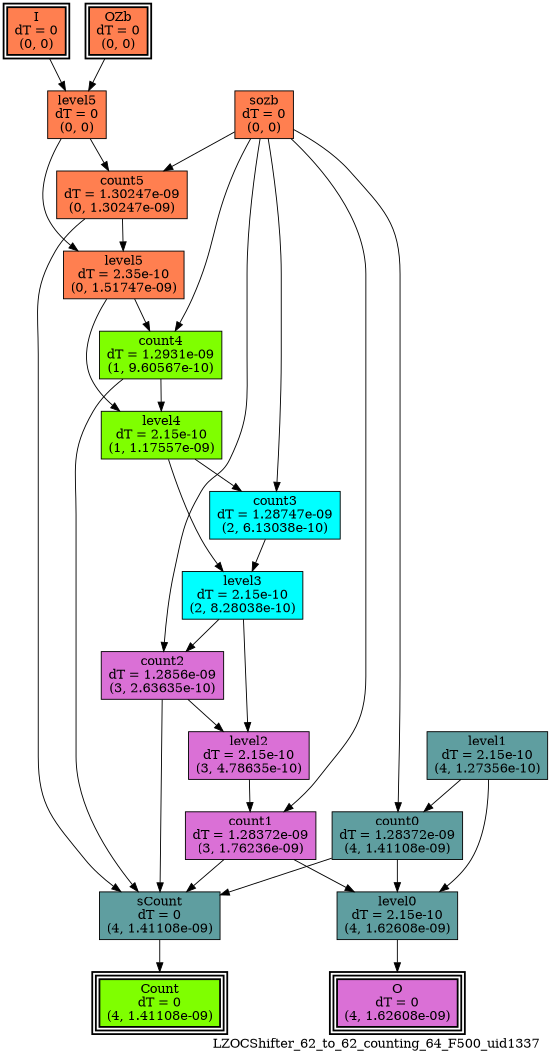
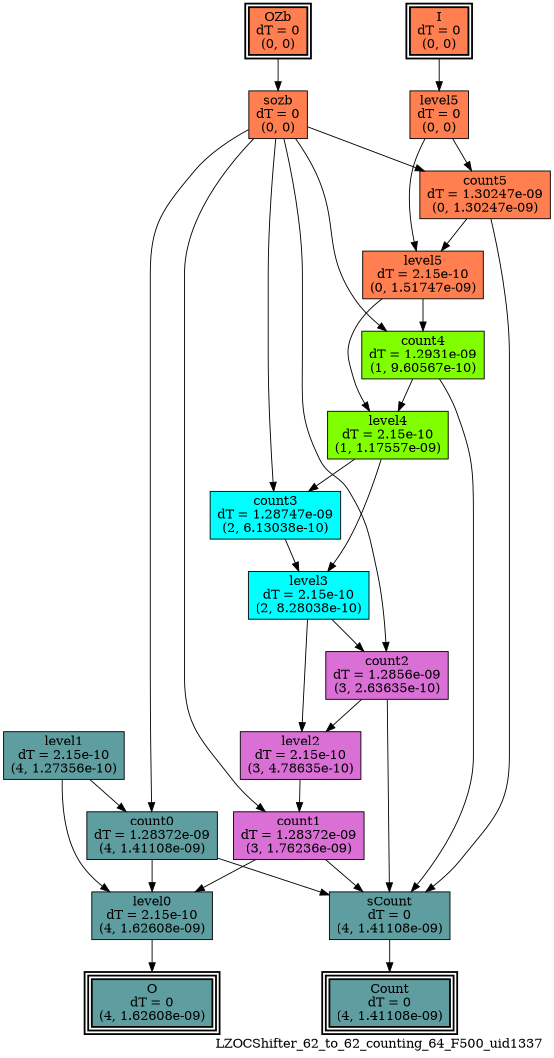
edge "OZb dT = 0 (0, 0)" -> "level5 dT = 0 (0, 0)": now "OZb dT = 0 (0, 0)" -> "sozb dT = 0 (0, 0)"
node "level5 dT = 2.35e-10 (0, 1.51747e-09)": label "level5 dT = 2.35e-10 (0, 1.51747e-09)" -> "level5 dT = 2.15e-10 (0, 1.51747e-09)"
node "Count dT = 0 (4, 1.41108e-09)": fillcolor chartreuse -> cadetblue
node "O dT = 0 (4, 1.62608e-09)": fillcolor orchid -> cadetblue
